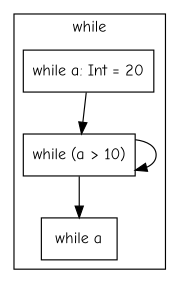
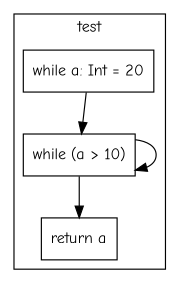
cluster "while": label "while" -> "test"
node "while a": label "while a" -> "return a"
